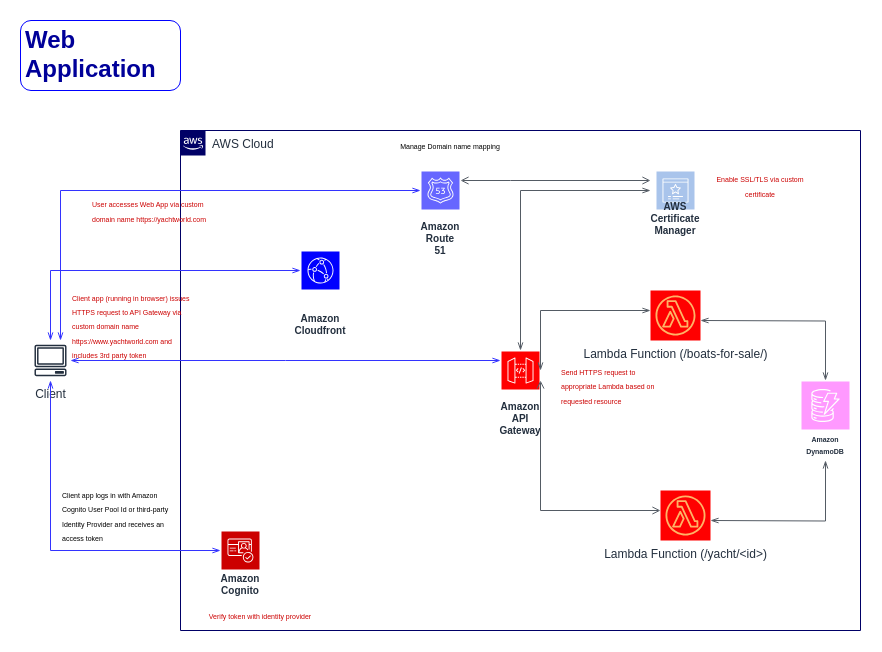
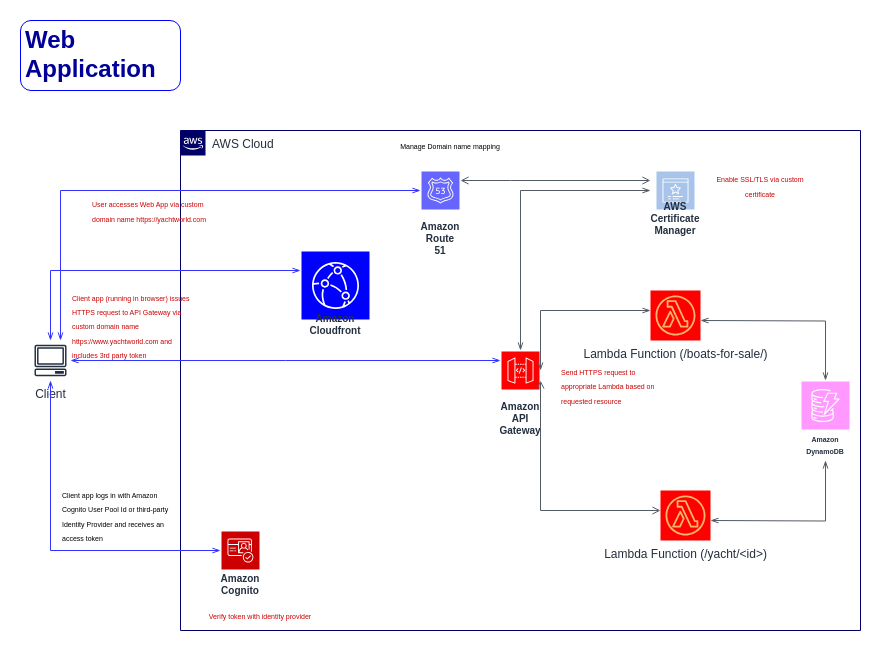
node "Amazon Cloudfront": size 40x90 -> 70x90
